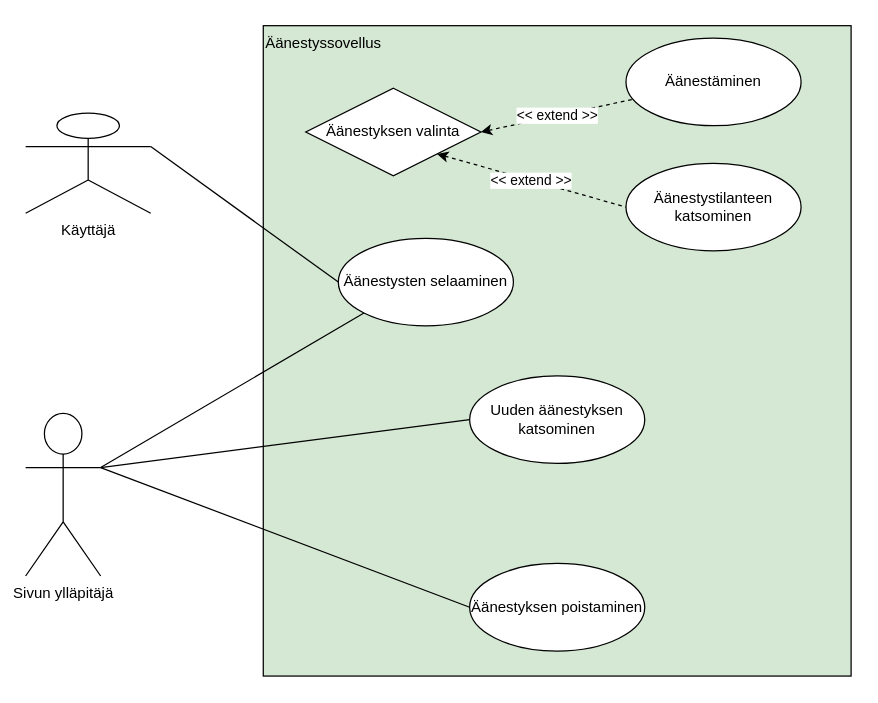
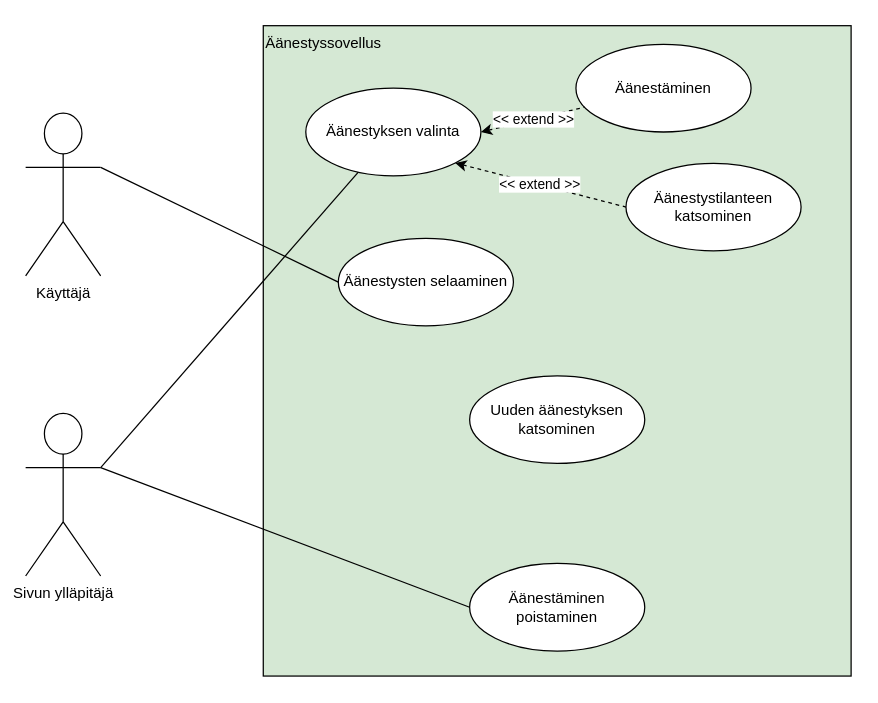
node "Äänestäminen": moved (713, 82) -> (663, 88)
node "Äänestyksen valinta": shape diamond -> ellipse
node "Käyttäjä": size 125x100 -> 75x163
edge "Äänestysten selaaminen" -- "Sivun ylläpitäjä": now "Äänestyksen valinta" -- "Sivun ylläpitäjä"
edge "Uuden äänestyksen katsominen" -- "Sivun ylläpitäjä": removed
node "Äänestyksen poistaminen": label "Äänestyksen poistaminen" -> "Äänestäminen poistaminen"
